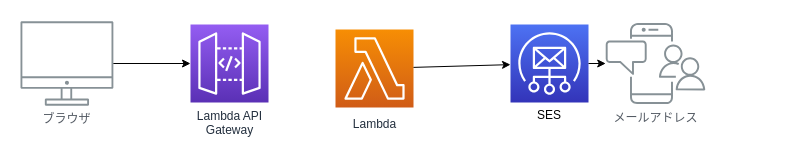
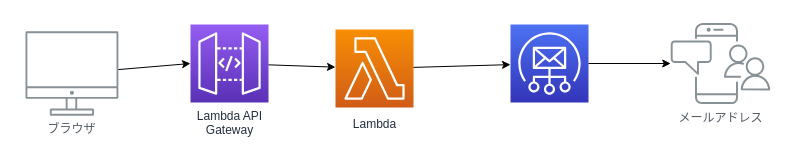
node "ブラウザ": moved (67, 64) -> (72, 74)
node "メールアドレス": moved (656, 64) -> (721, 64)
edge "Lambda API Gateway" -> "Lambda": added
node "SES": removed
